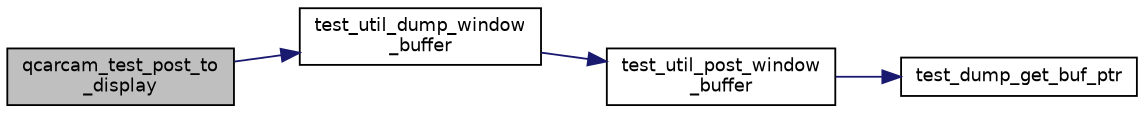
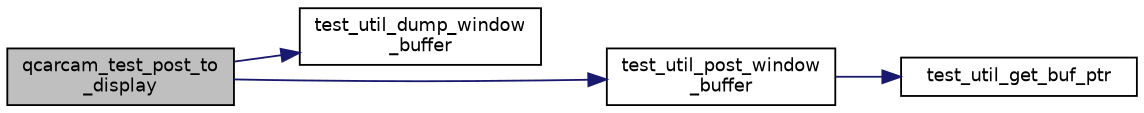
edge "test_util_dump_window _buffer" -> "test_util_post_window _buffer": now "qcarcam_test_post_to _display" -> "test_util_post_window _buffer"
node "test_dump_get_buf_ptr": label "test_dump_get_buf_ptr" -> "test_util_get_buf_ptr"
